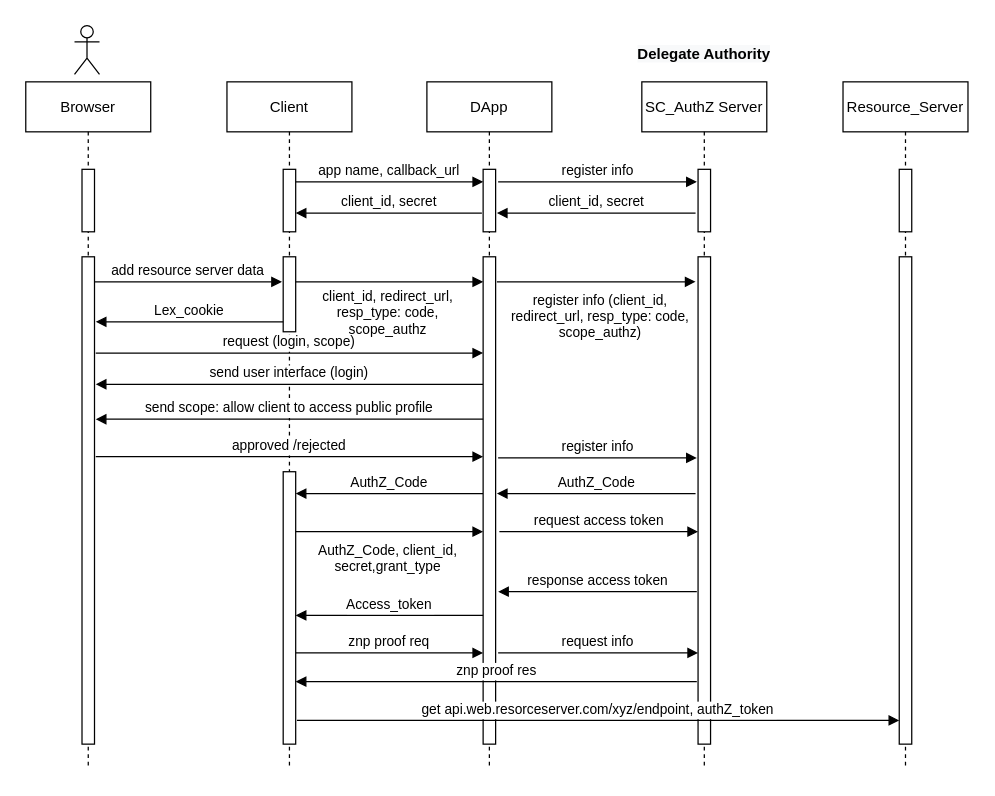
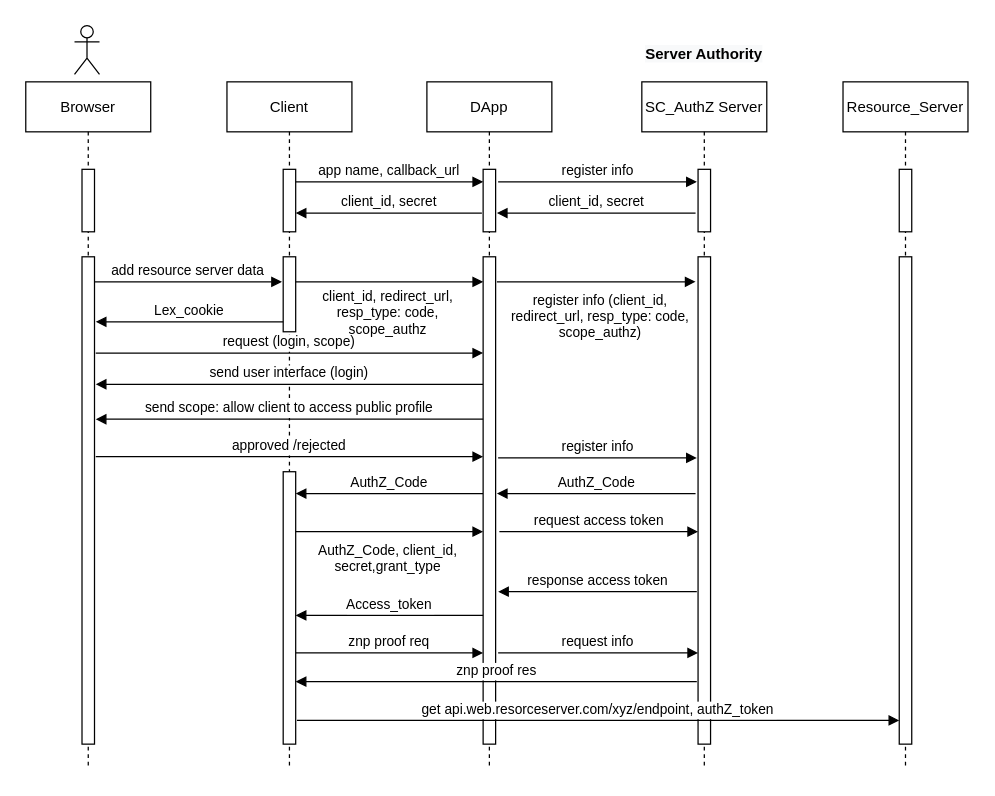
node "Delegate Authority": label "Delegate Authority" -> "Server Authority"
